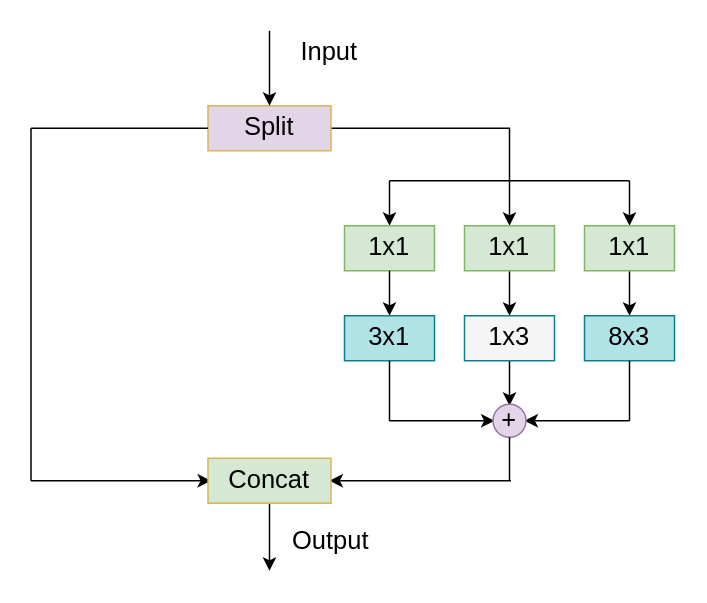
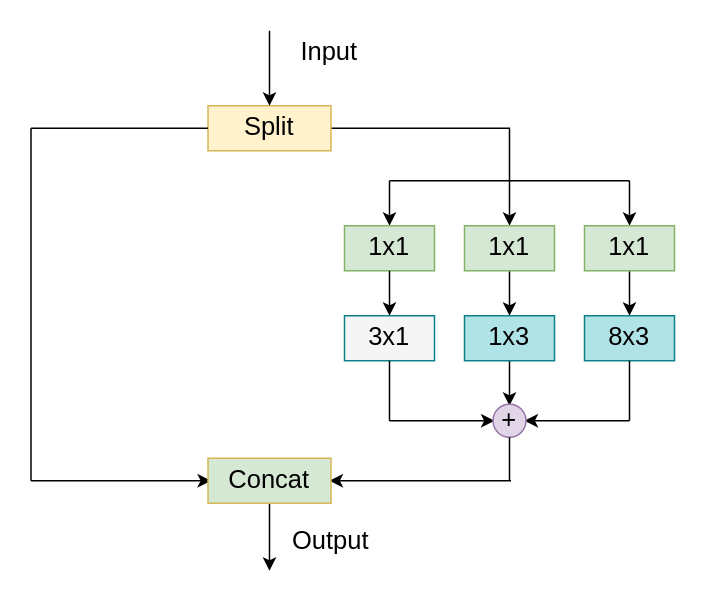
node "Split": fillcolor #e1d5e7 -> #fff2cc
node "3x1": fillcolor #b0e3e6 -> #f5f5f5
node "1x3": fillcolor #f5f5f5 -> #b0e3e6
